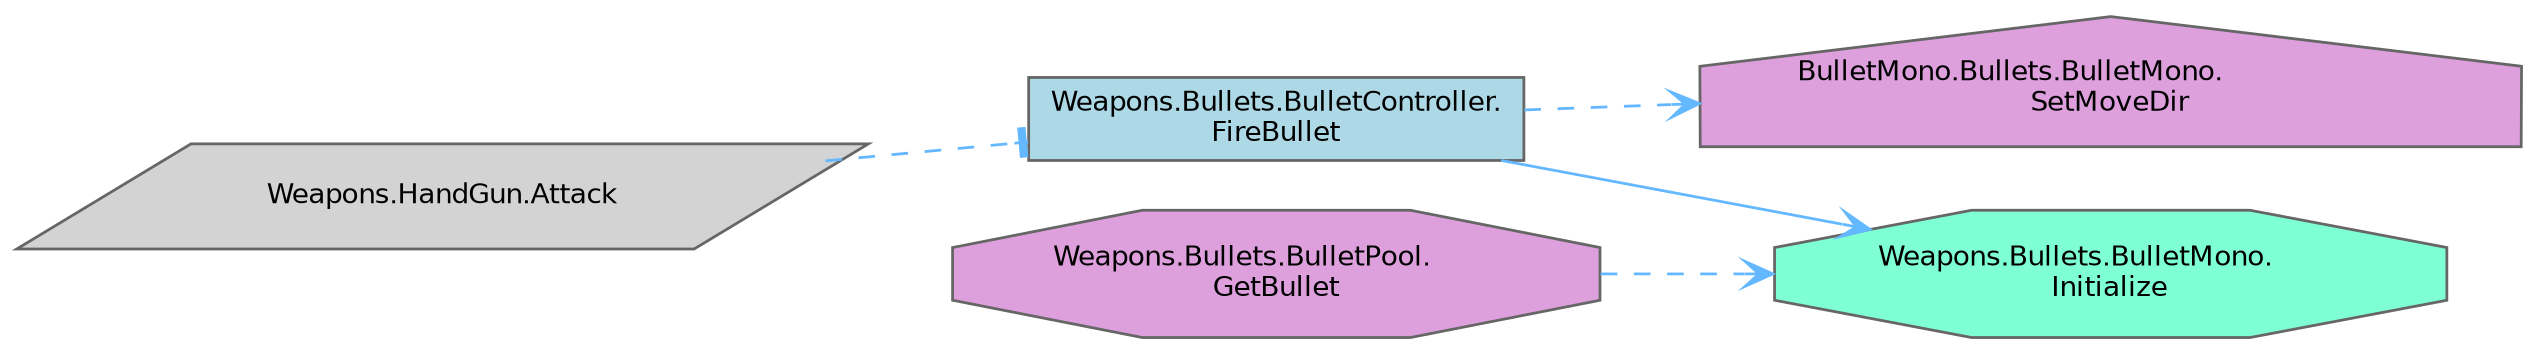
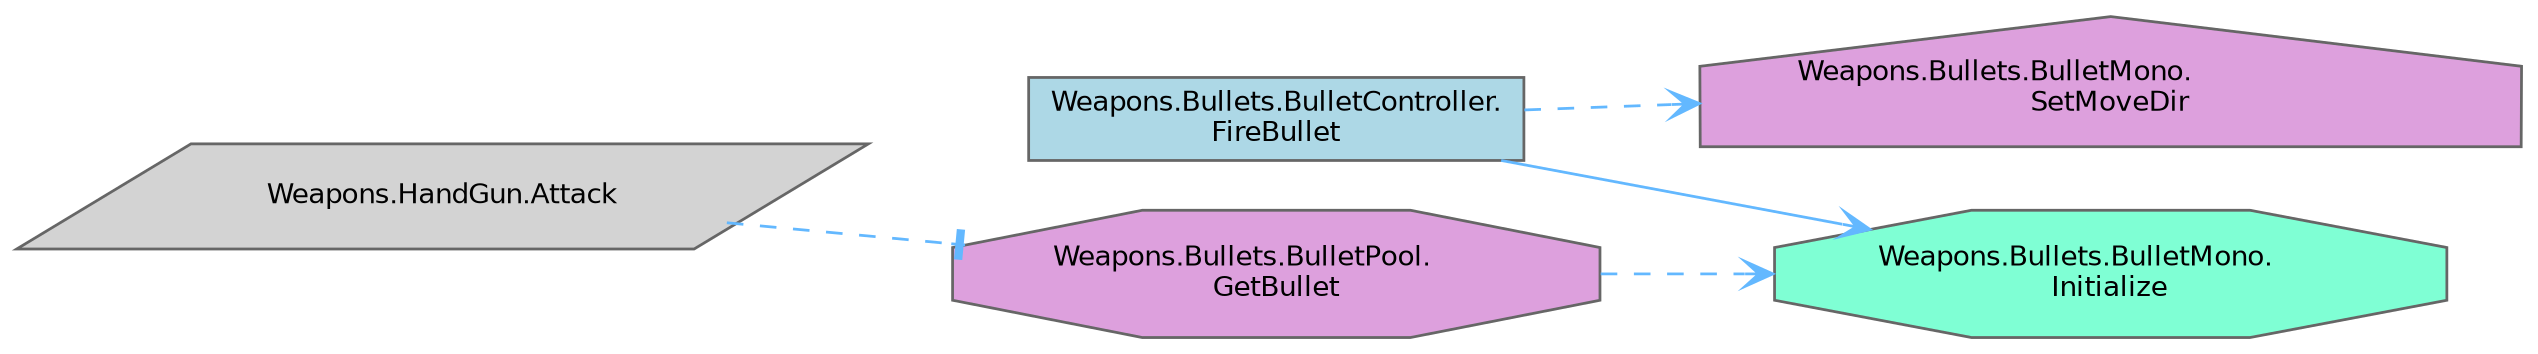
node "BulletMono.Bullets.BulletMono. SetMoveDir": label "BulletMono.Bullets.BulletMono. SetMoveDir" -> "Weapons.Bullets.BulletMono. SetMoveDir"
edge "Weapons.HandGun.Attack" -> "Weapons.Bullets.BulletController. FireBullet": now "Weapons.HandGun.Attack" -> "Weapons.Bullets.BulletPool. GetBullet"
